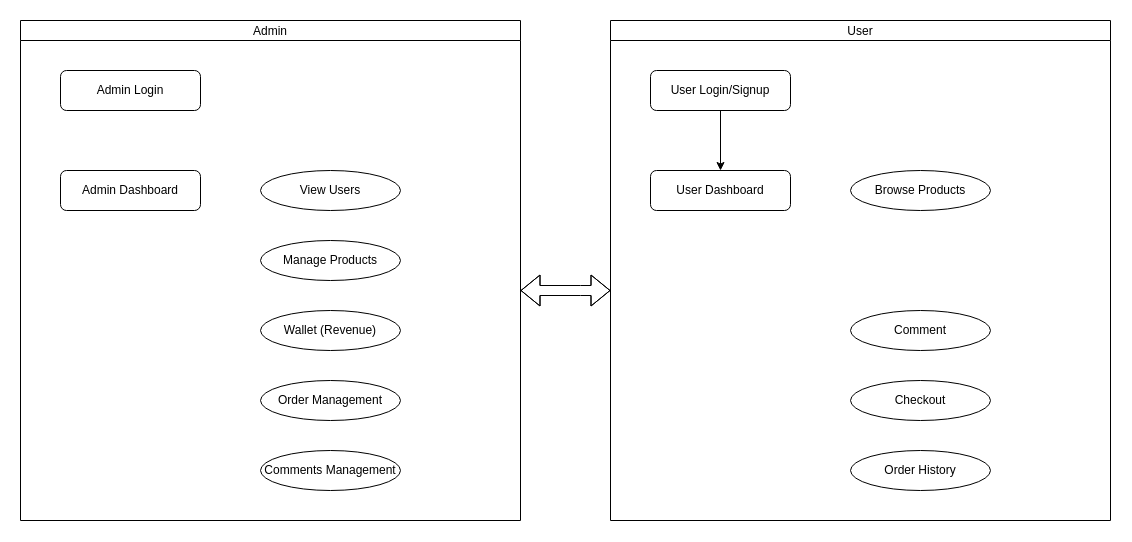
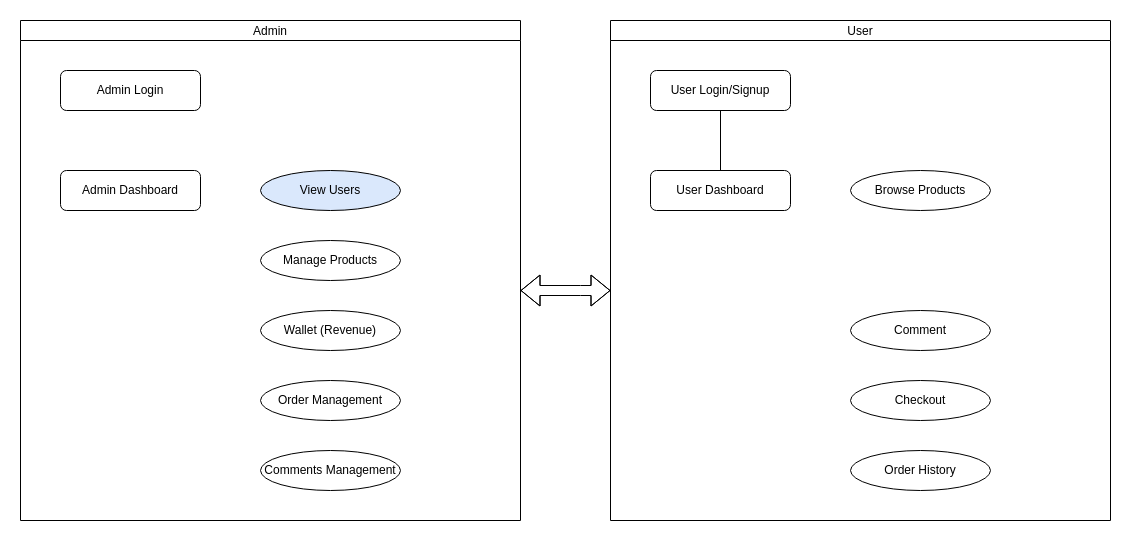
edge "User Login/Signup" -> "User Dashboard": arrowhead classic -> none
node "View Users": fillcolor #ffffff -> #dae8fc
